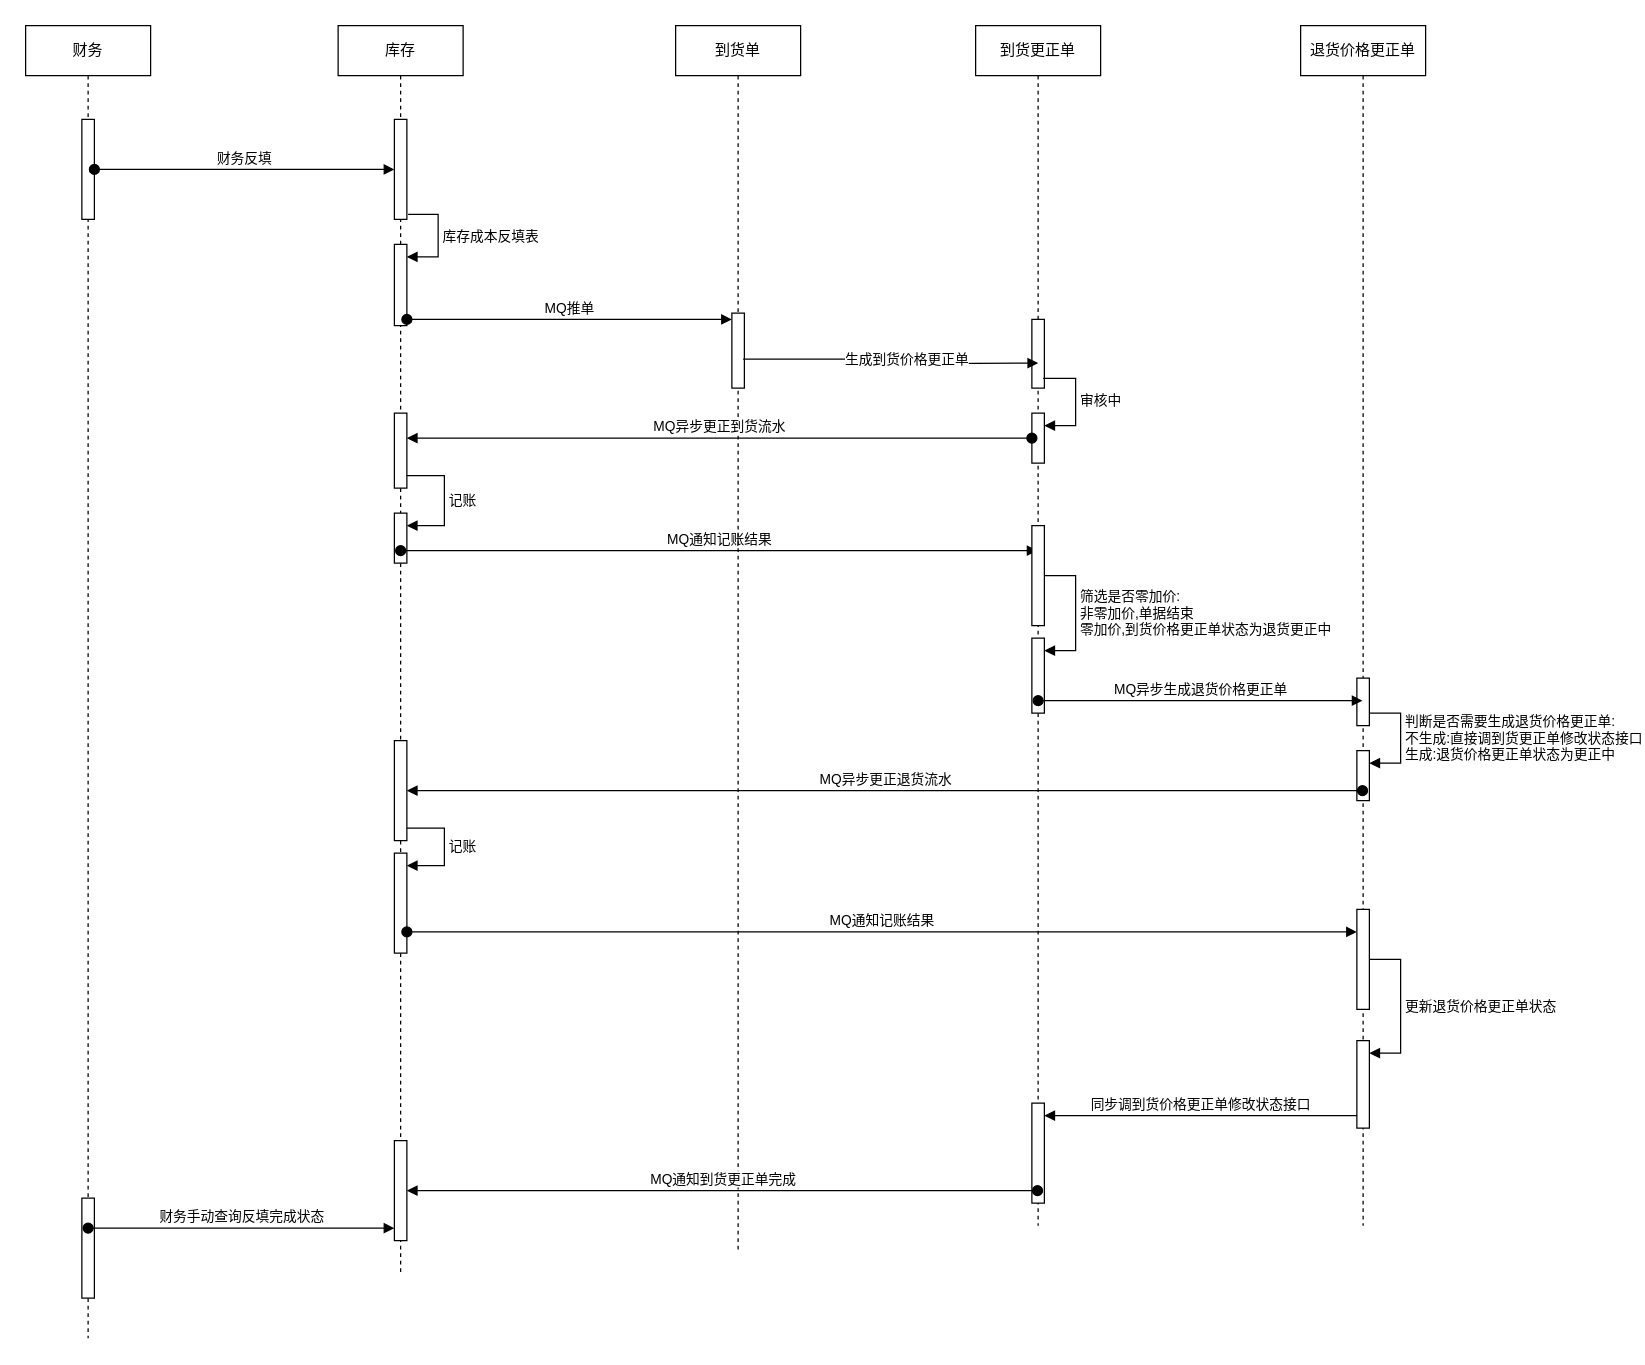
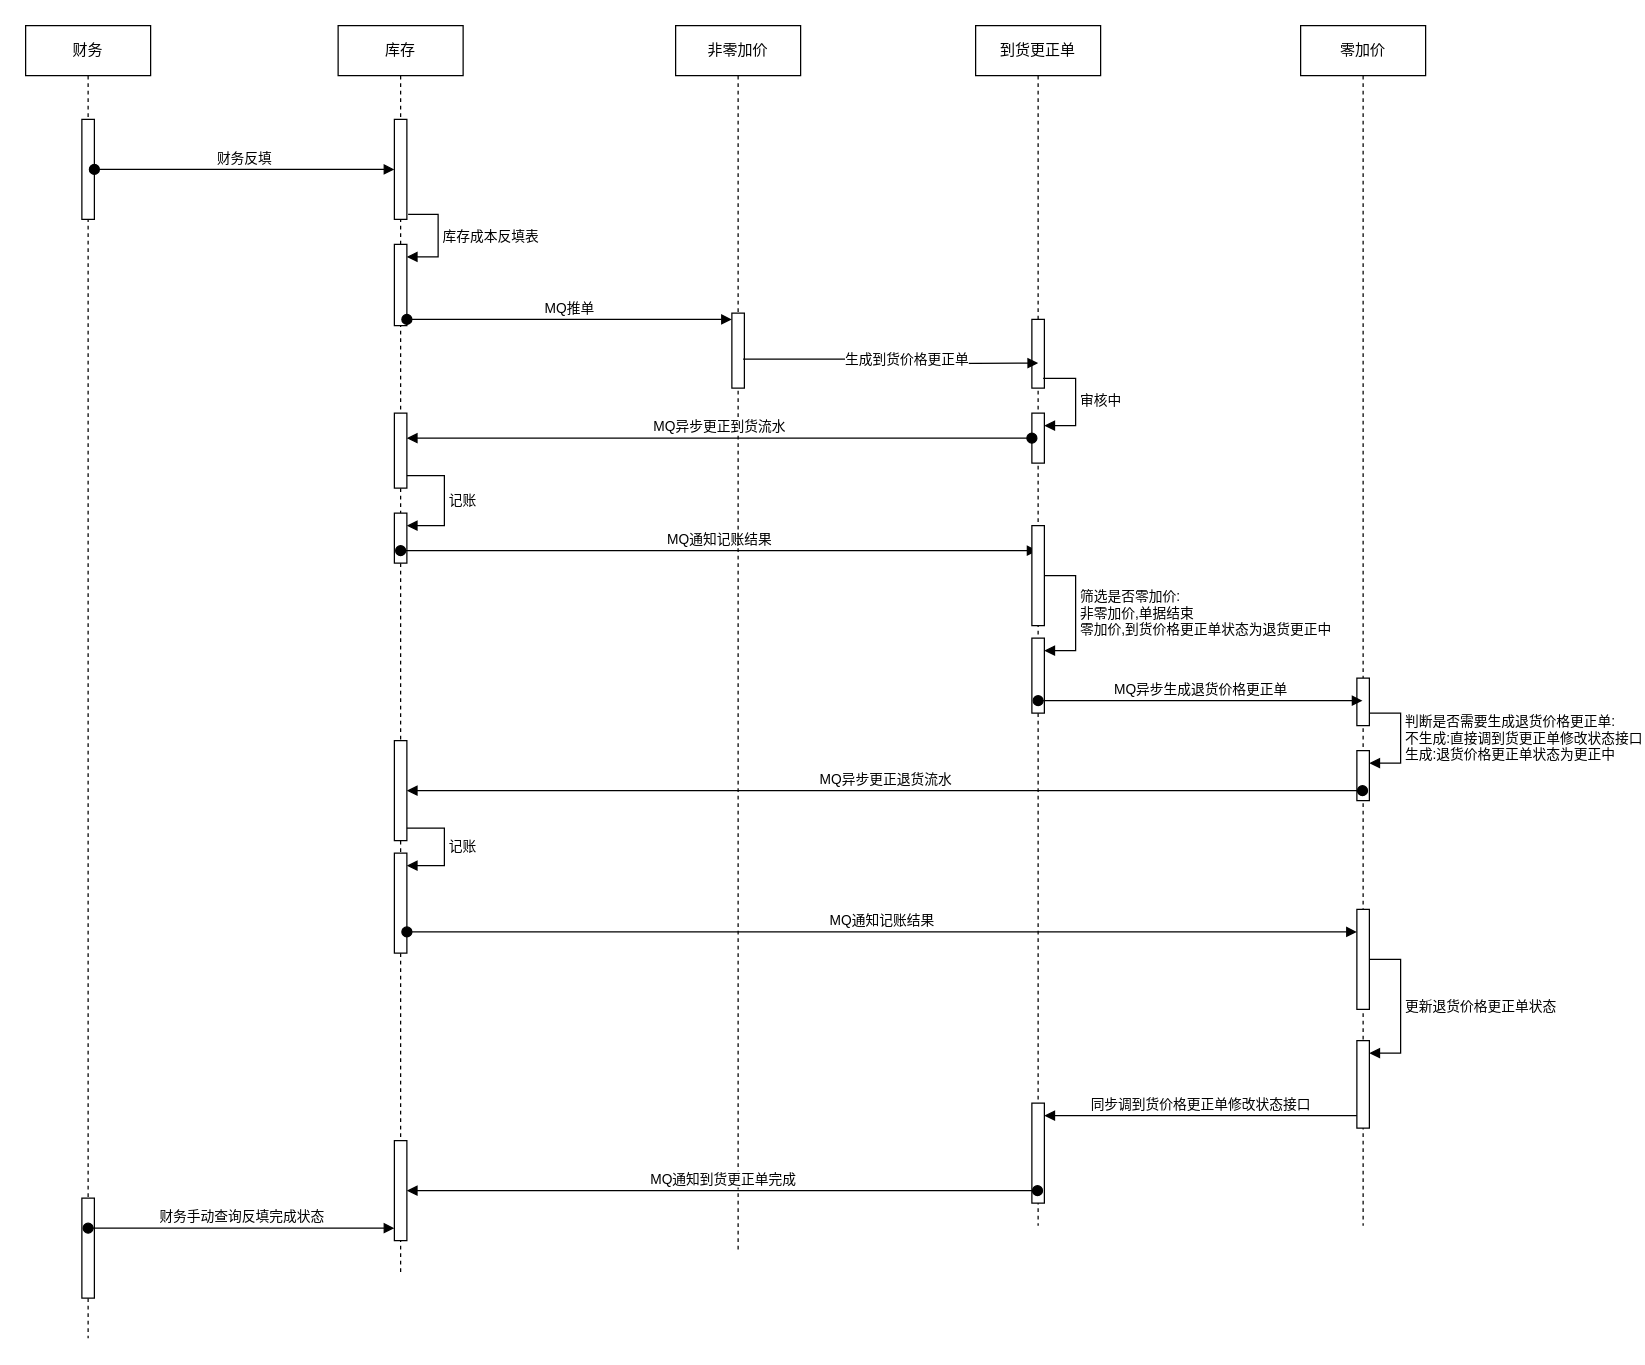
node "到货单": label "到货单" -> "非零加价"
node "退货价格更正单": label "退货价格更正单" -> "零加价"
